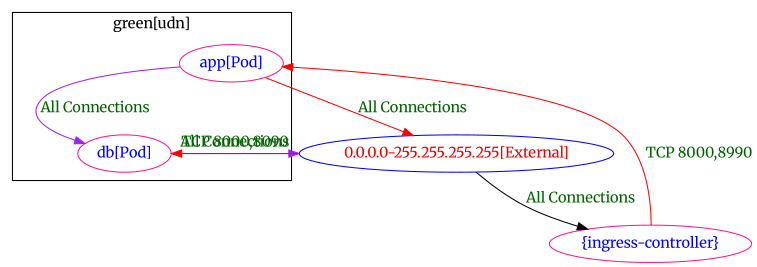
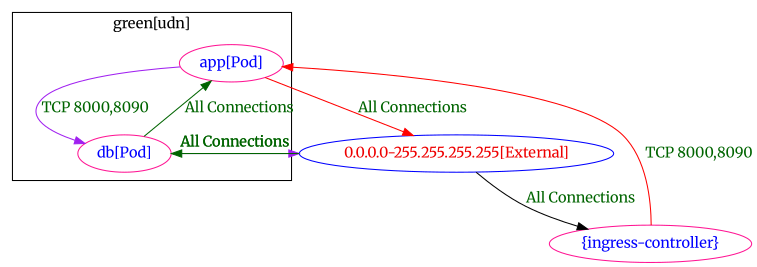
edge "app[Pod]" -> "db[Pod]": label "All Connections" -> "TCP 8000,8090"
edge "db[Pod]" -> "app[Pod]": added, label "All Connections"
edge "db[Pod]" -> "0.0.0.0-255.255.255.255[External]": label "TCP 8000,8090" -> "All Connections"
edge "0.0.0.0-255.255.255.255[External]" -> "db[Pod]": color red -> darkgreen
edge "{ingress-controller}" -> "app[Pod]": label "TCP 8000,8990" -> "TCP 8000,8090"
